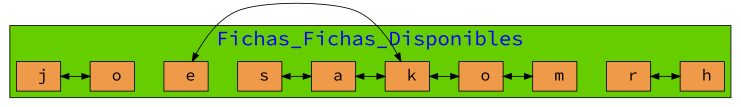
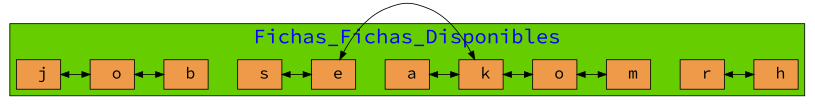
node "b": added
edge "s" -- "a": now "s" -- "e"
